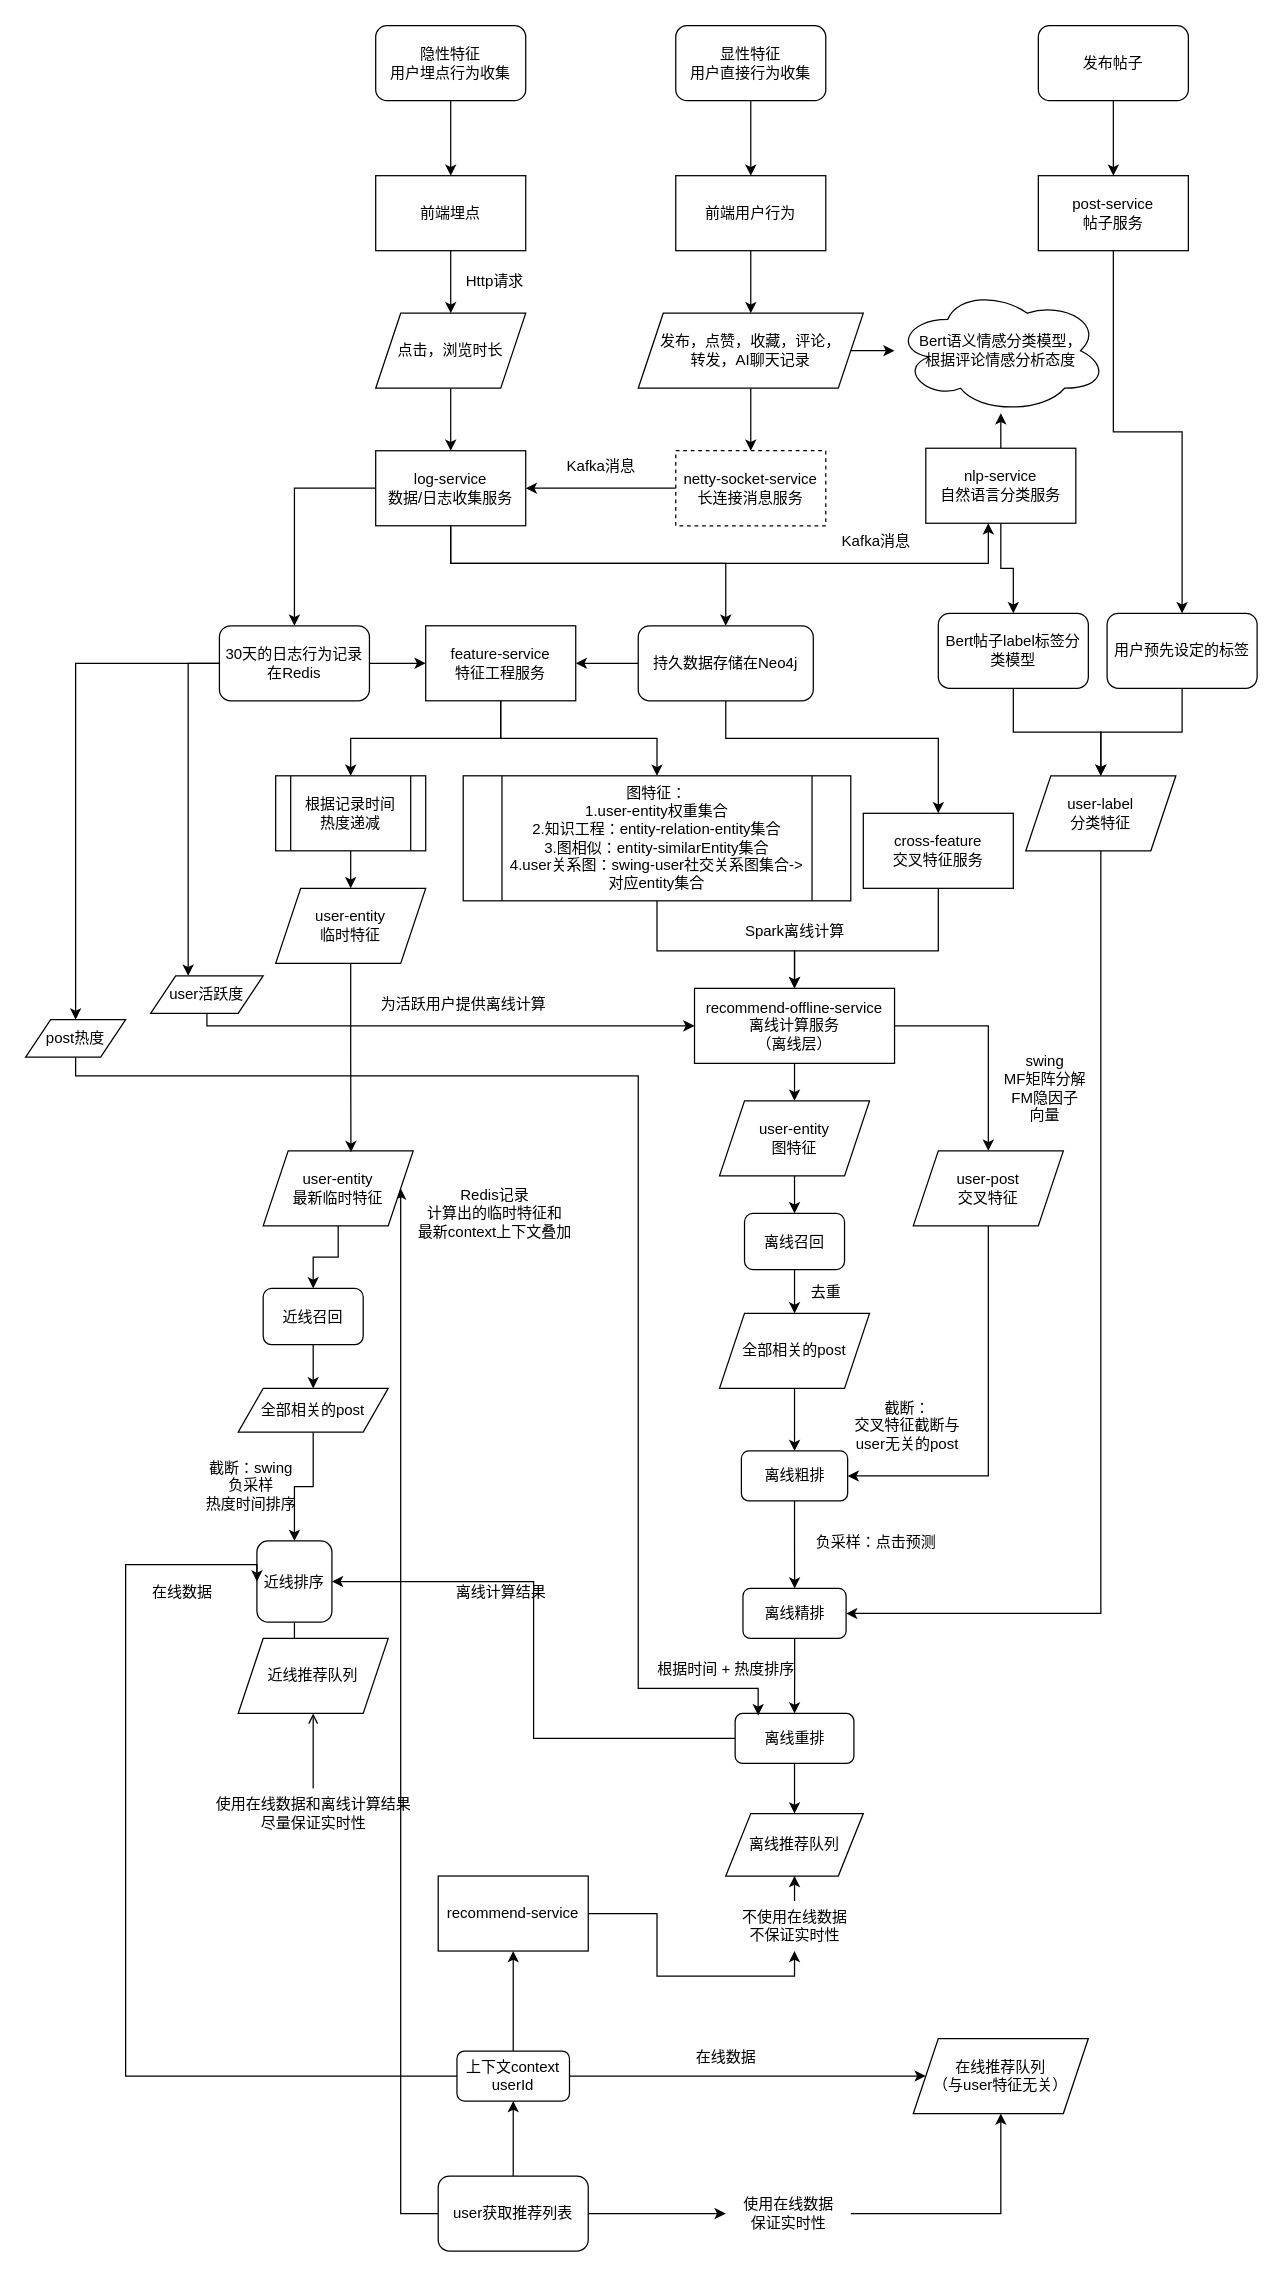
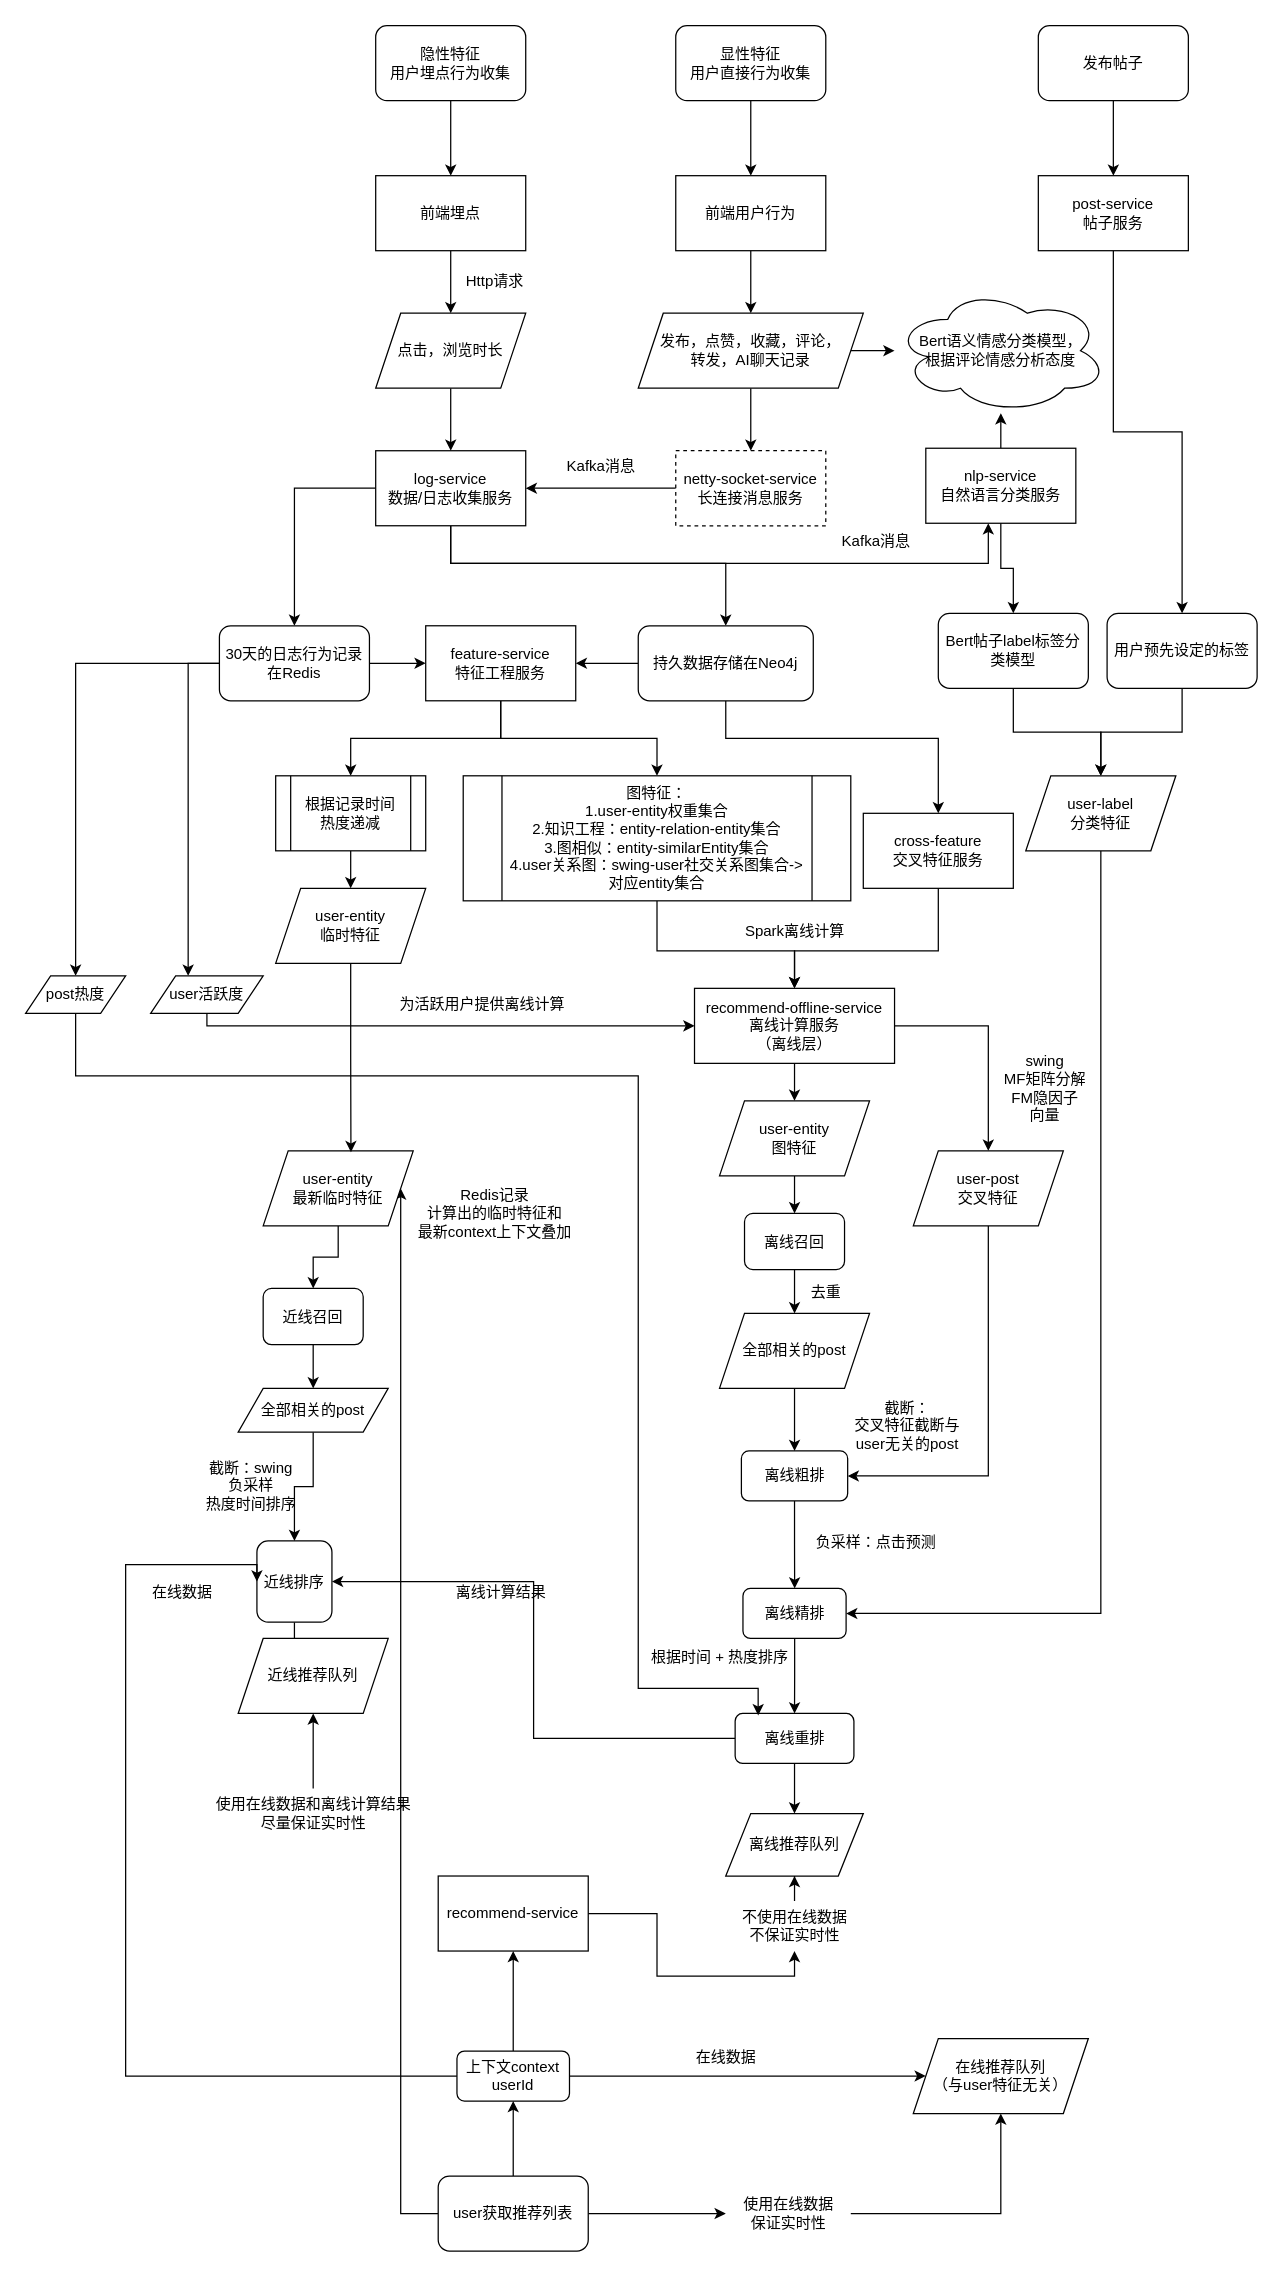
node "为活跃用户提供离线计算": moved (463, 1004) -> (482, 1004)
node "post热度": moved (76, 1038) -> (76, 994)
node "根据时间 + 热度排序": moved (726, 1669) -> (719, 1657)
edge "使用在线数据和离线计算结果 尽量保证实时性" -> "近线推荐队列": arrowhead open -> classic
